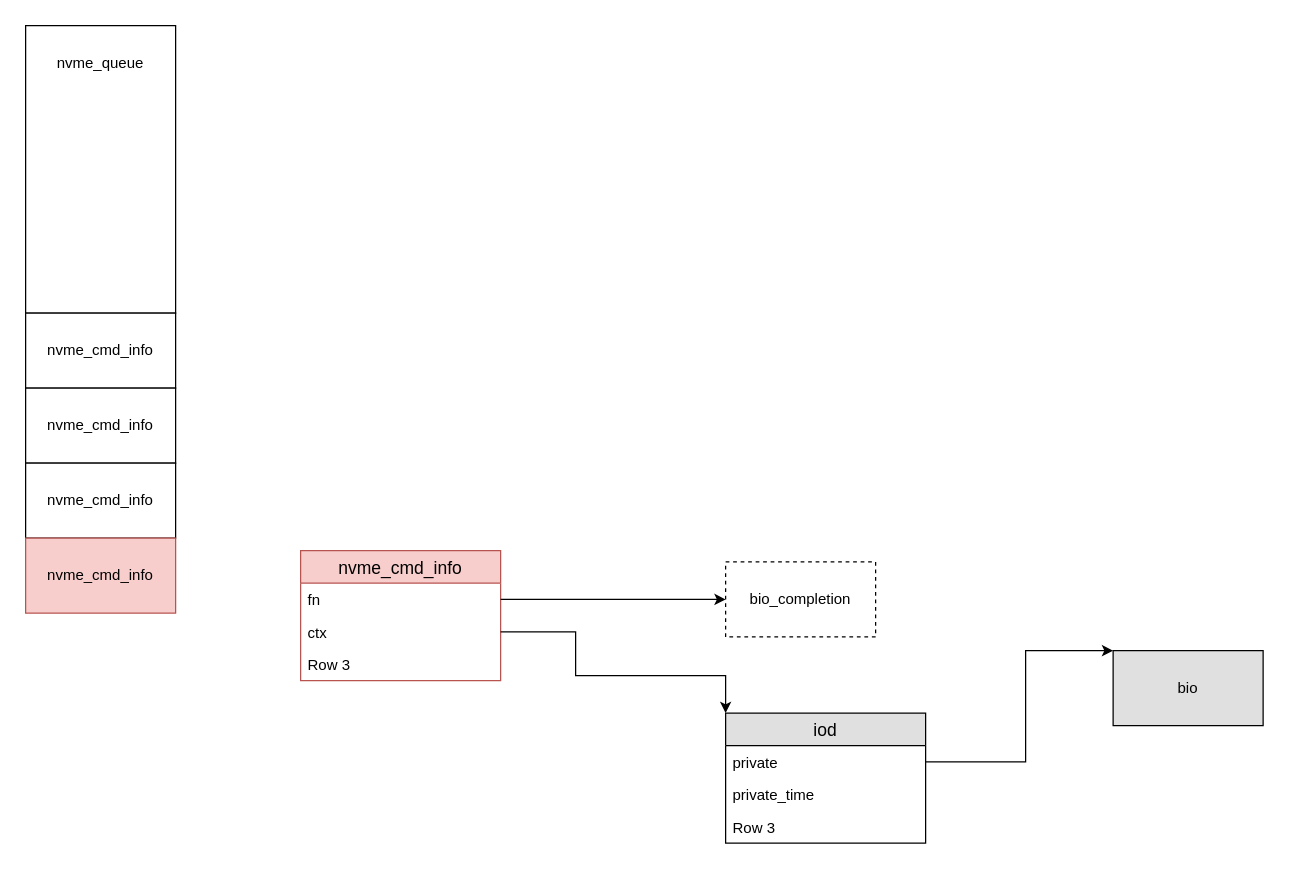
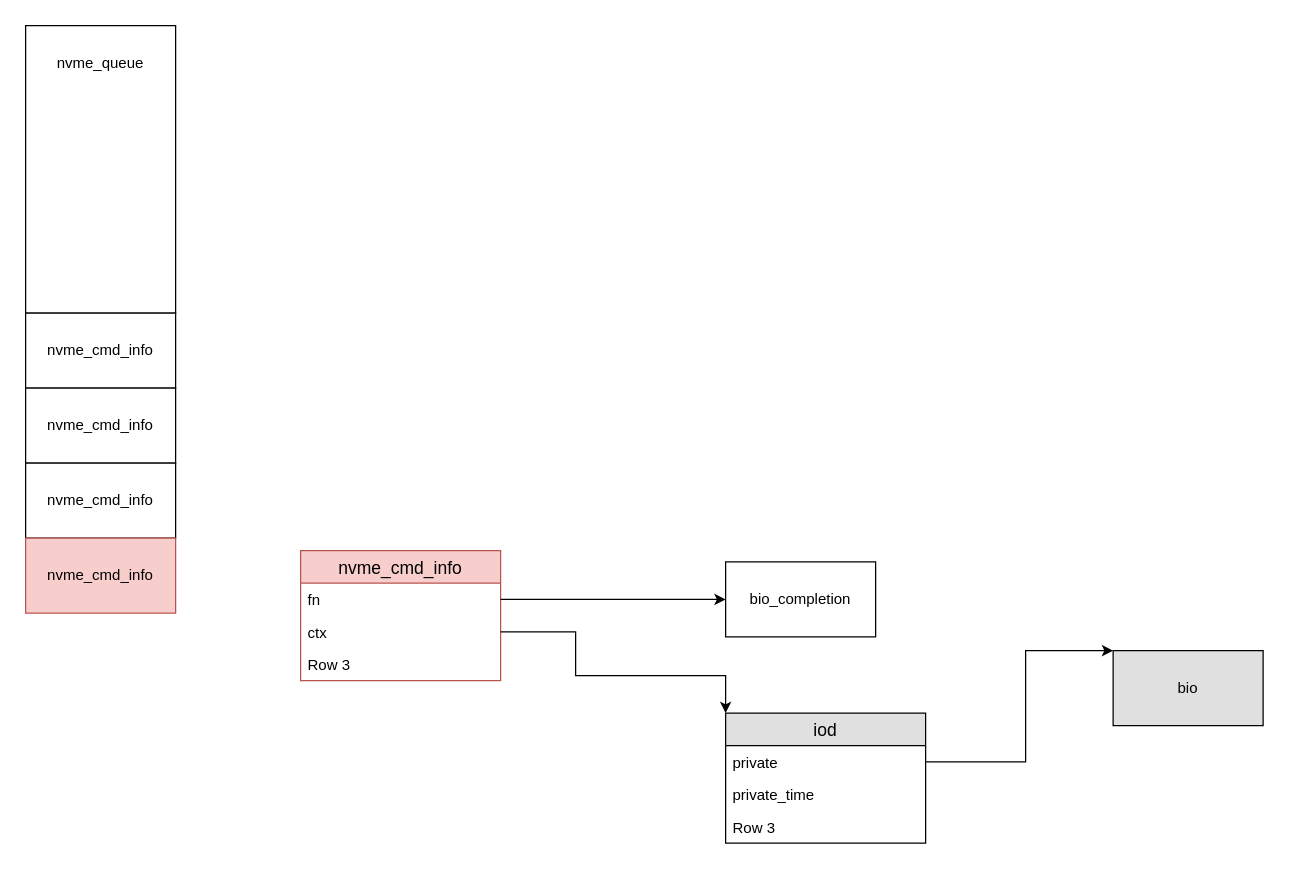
node "bio_completion": style dashed -> solid
